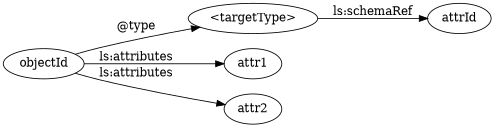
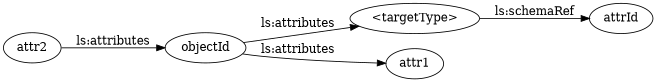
edge "objectId" -> "<targetType>": label "@type" -> "ls:attributes"
edge "objectId" -> "attr2": reversed
